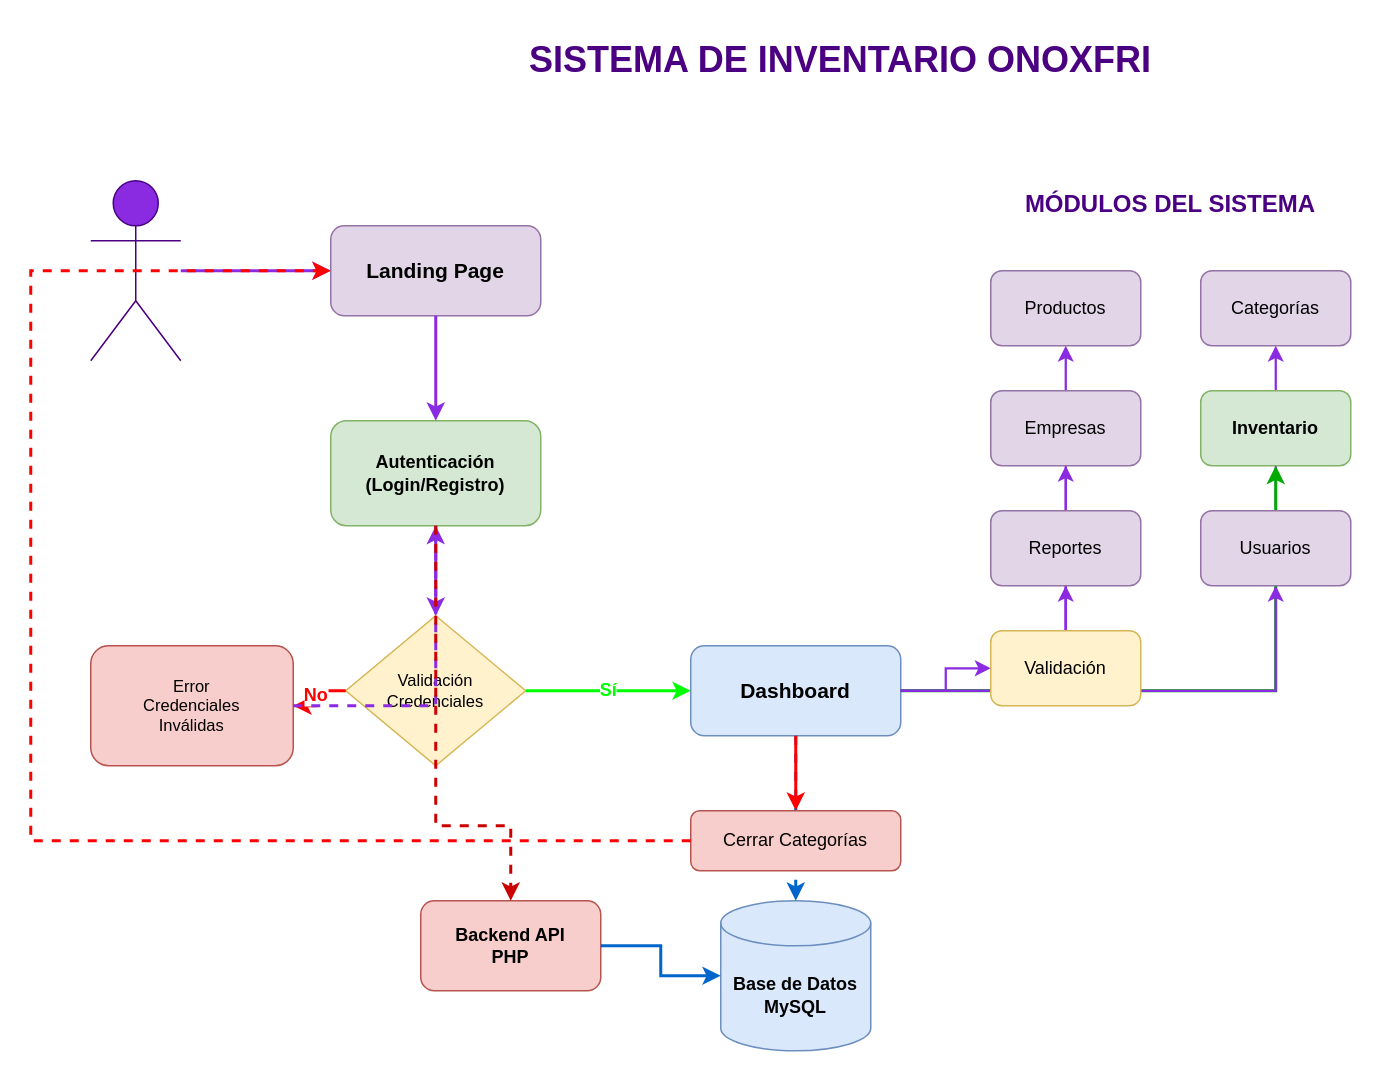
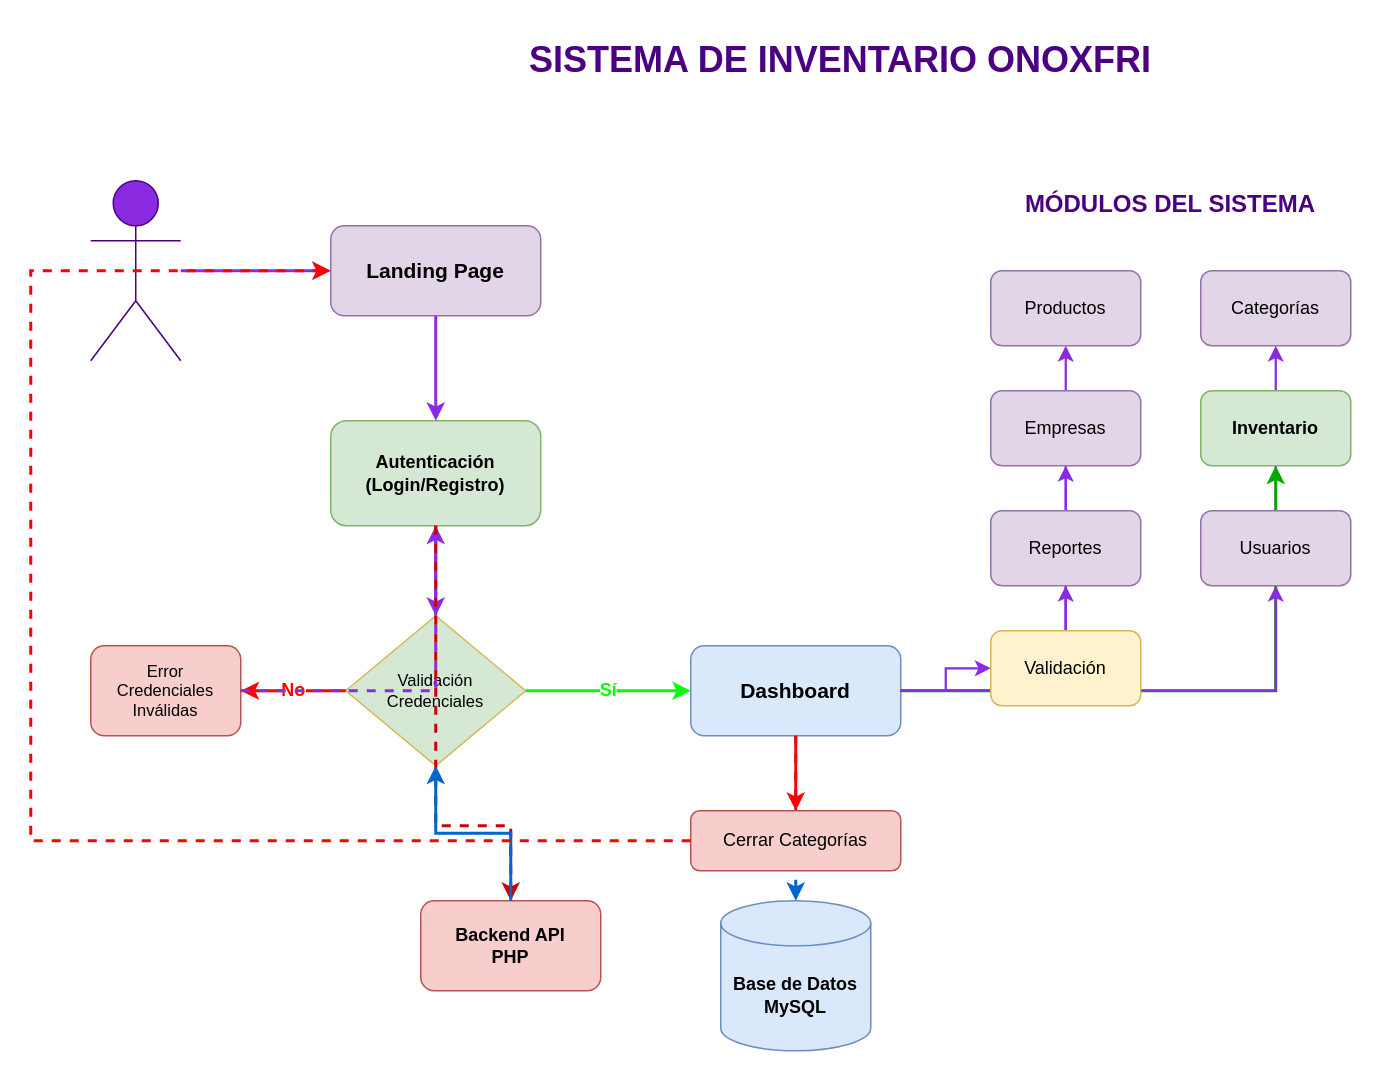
node "Validación Credenciales": fillcolor #fff2cc -> #d5e8d4
node "Error Credenciales Inválidas": size 203x120 -> 150x90
edge "Backend API PHP" -> "Base de Datos MySQL": now "Backend API PHP" -> "Validación Credenciales"
